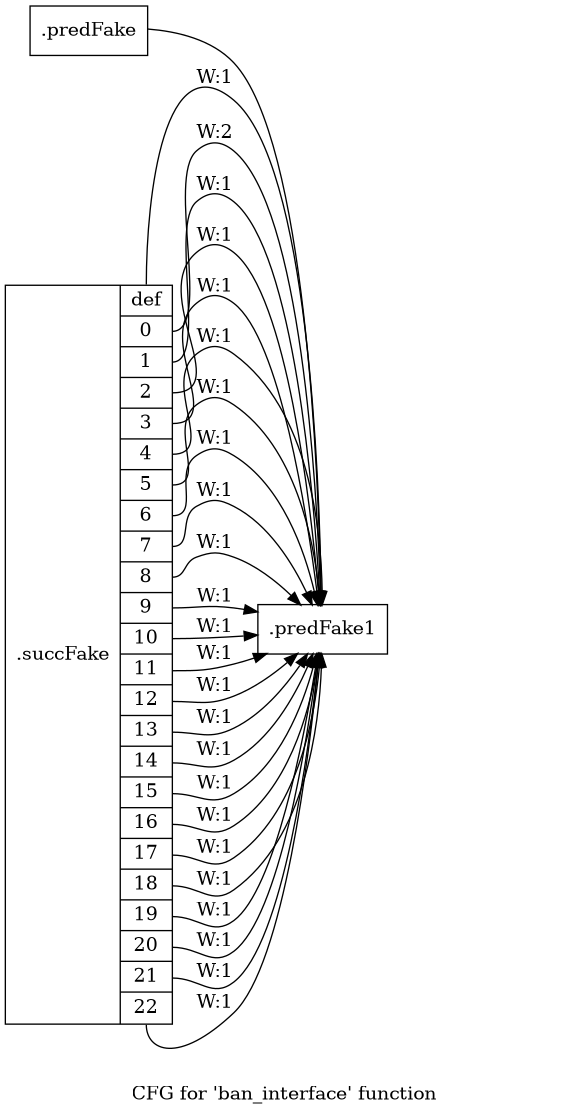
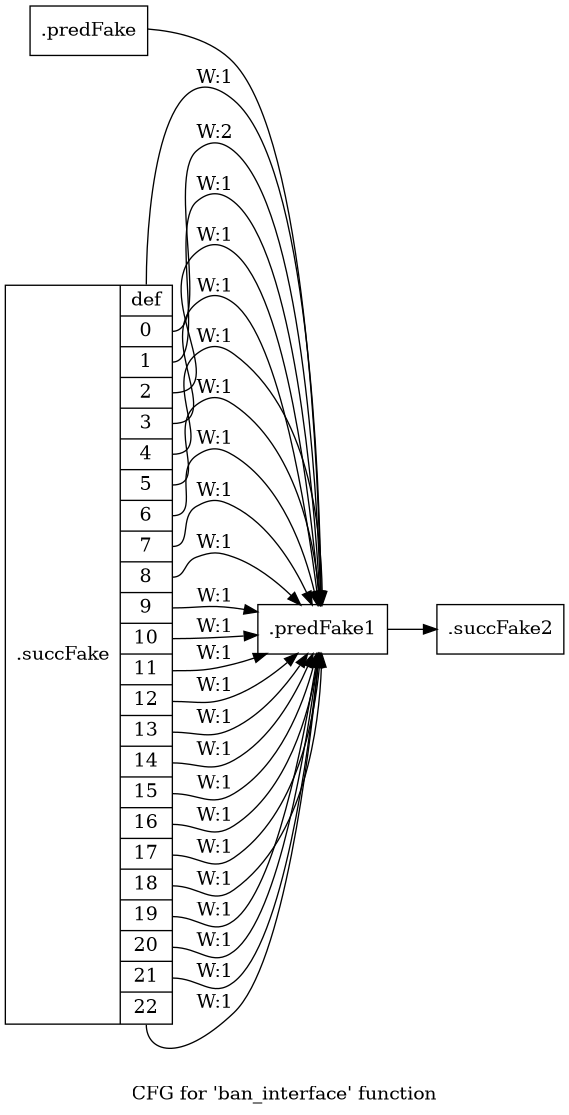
node ".succFake2": added
